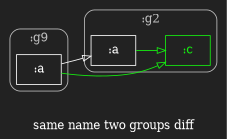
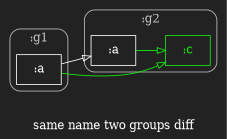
cluster ":g9": label ":g9" -> ":g1"
